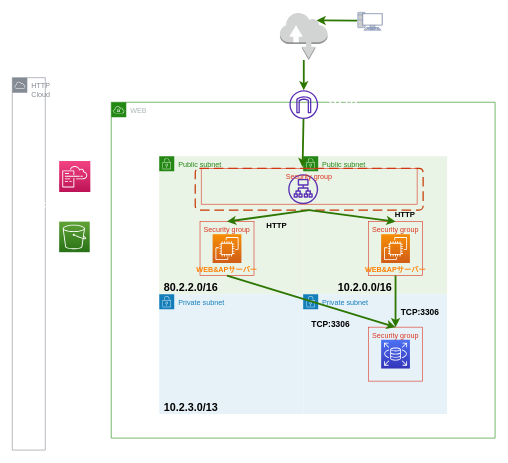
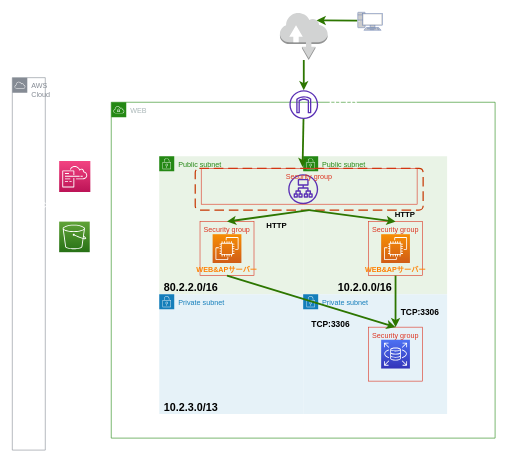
node "HTTP Cloud": label "HTTP Cloud" -> "AWS Cloud"
